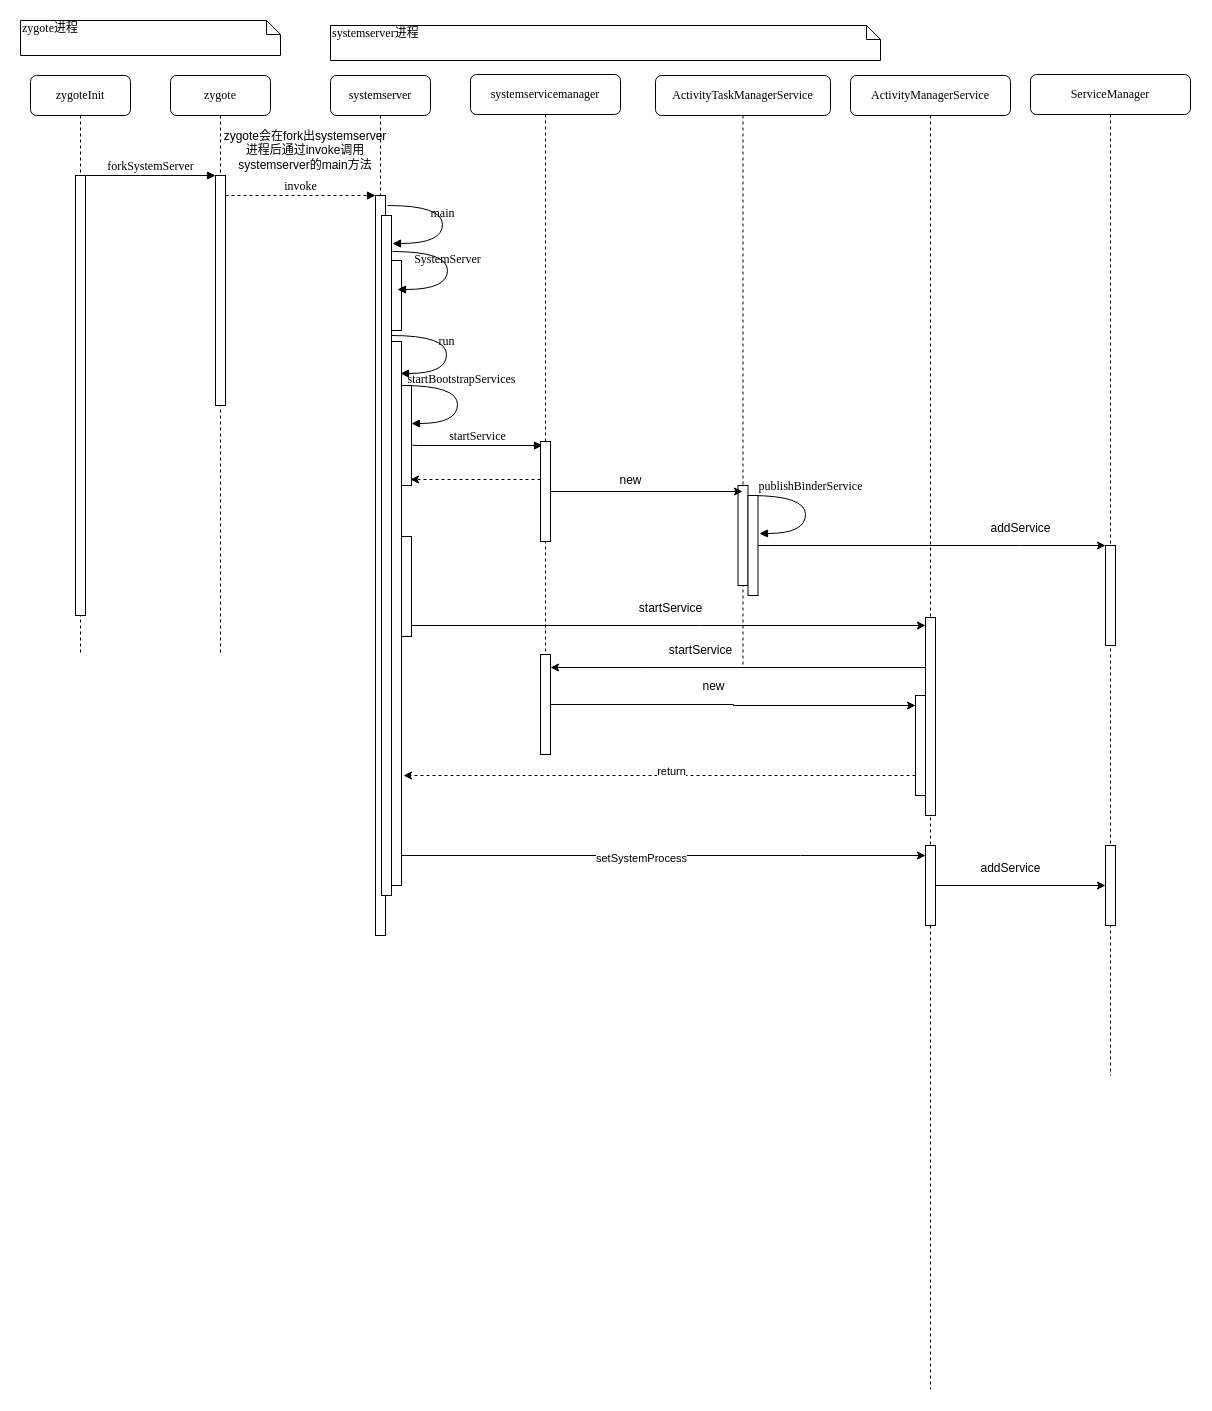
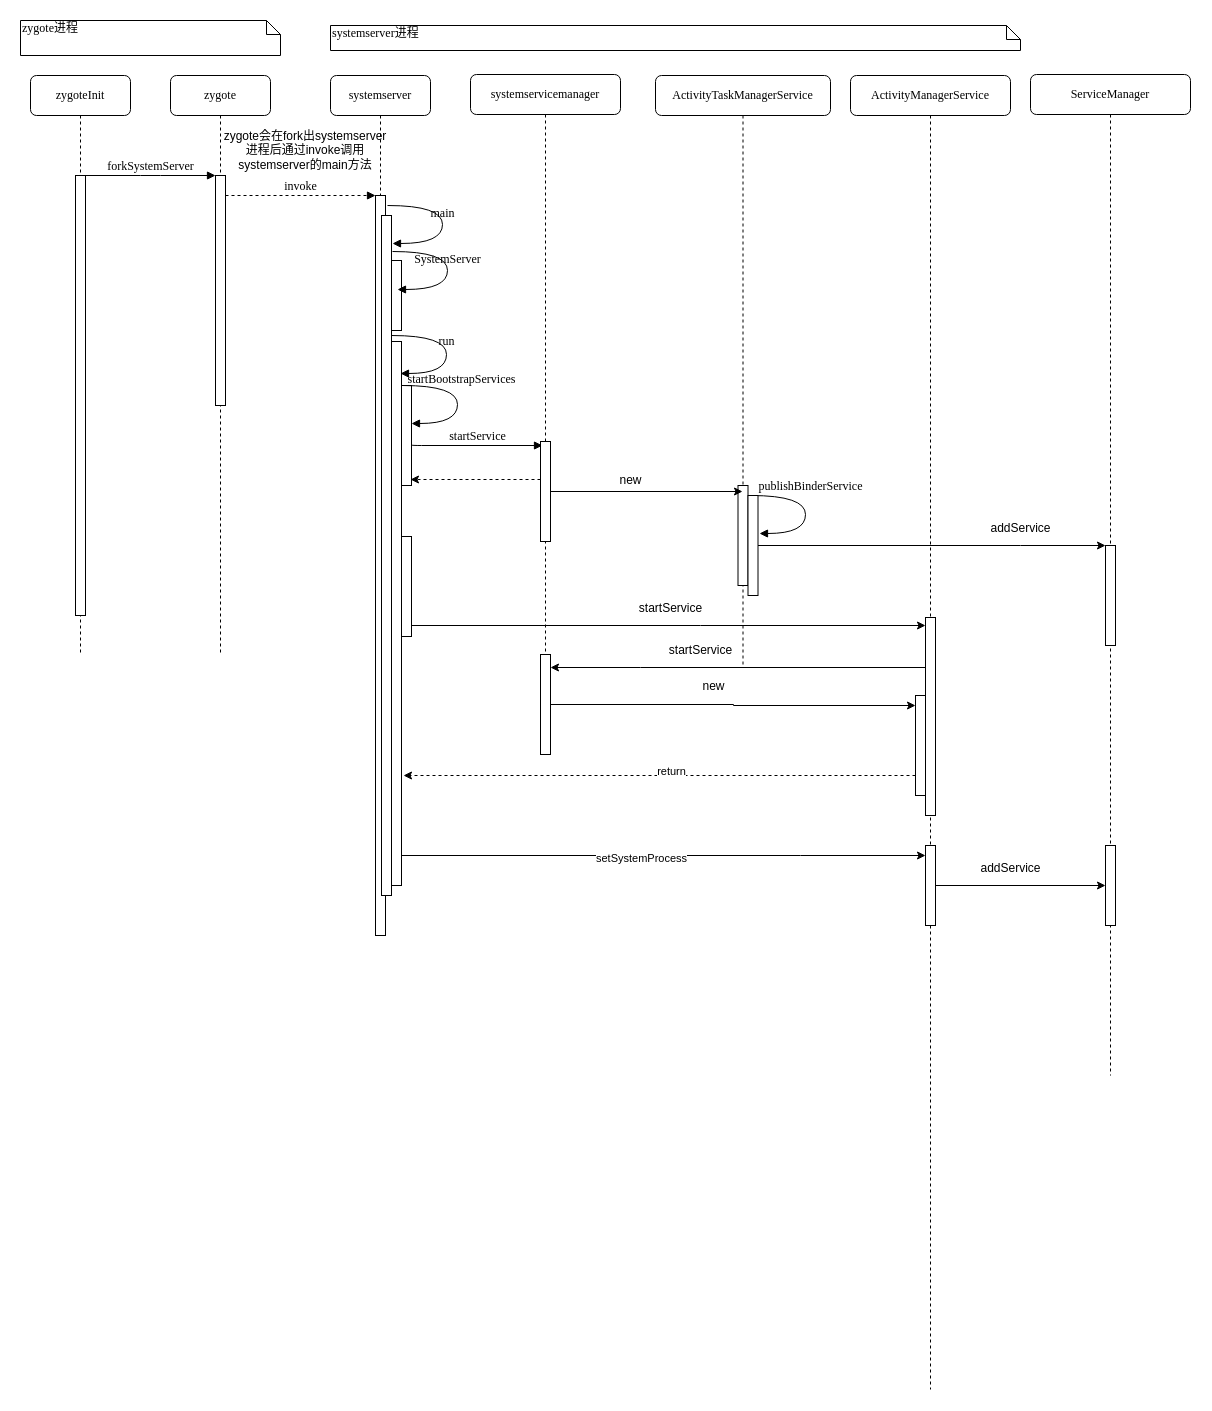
node "systemserver进程": size 550x35 -> 690x25
